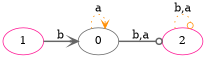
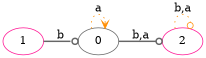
edge "1" -> "0": arrowhead vee -> odot
